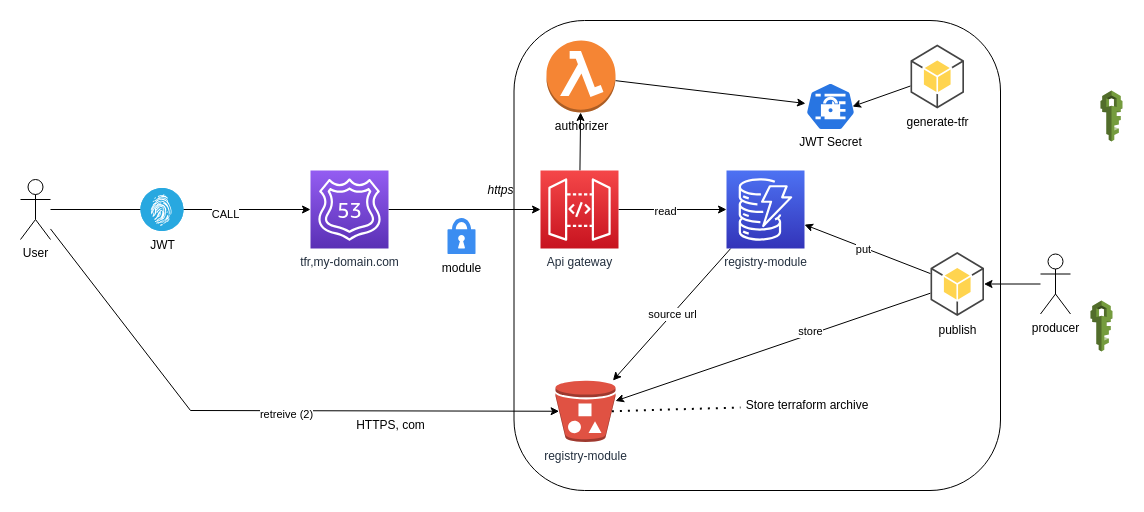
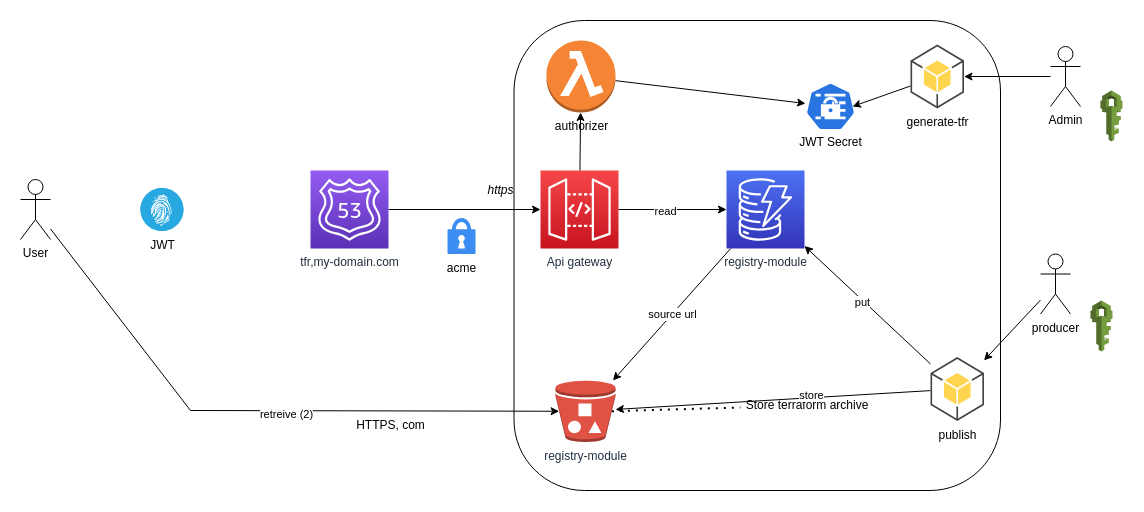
edge "Admin" -> "generate-tfr": added
node "Admin": added
edge "User" -> "tfr,my-domain.com": removed, label "CALL"
node "module": label "module" -> "acme"
node "publish": moved (957, 284) -> (957, 389)
